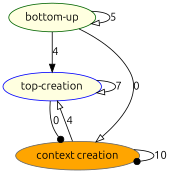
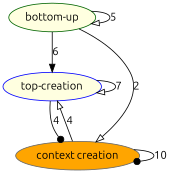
edge "bottom-up" -> "top-creation": label "4" -> "6"
edge "bottom-up" -> "context creation": label "0" -> "2"
edge "top-creation" -> "context creation": label "0" -> "4"
